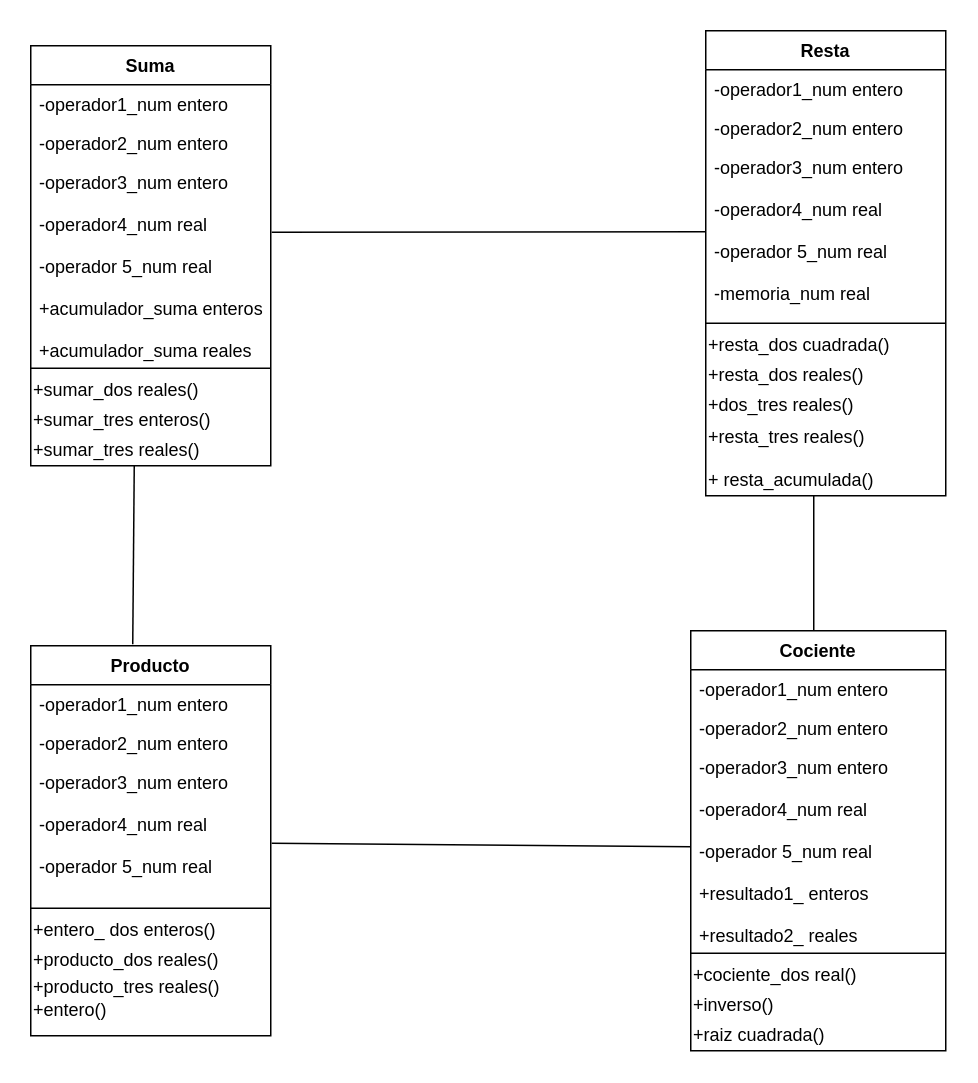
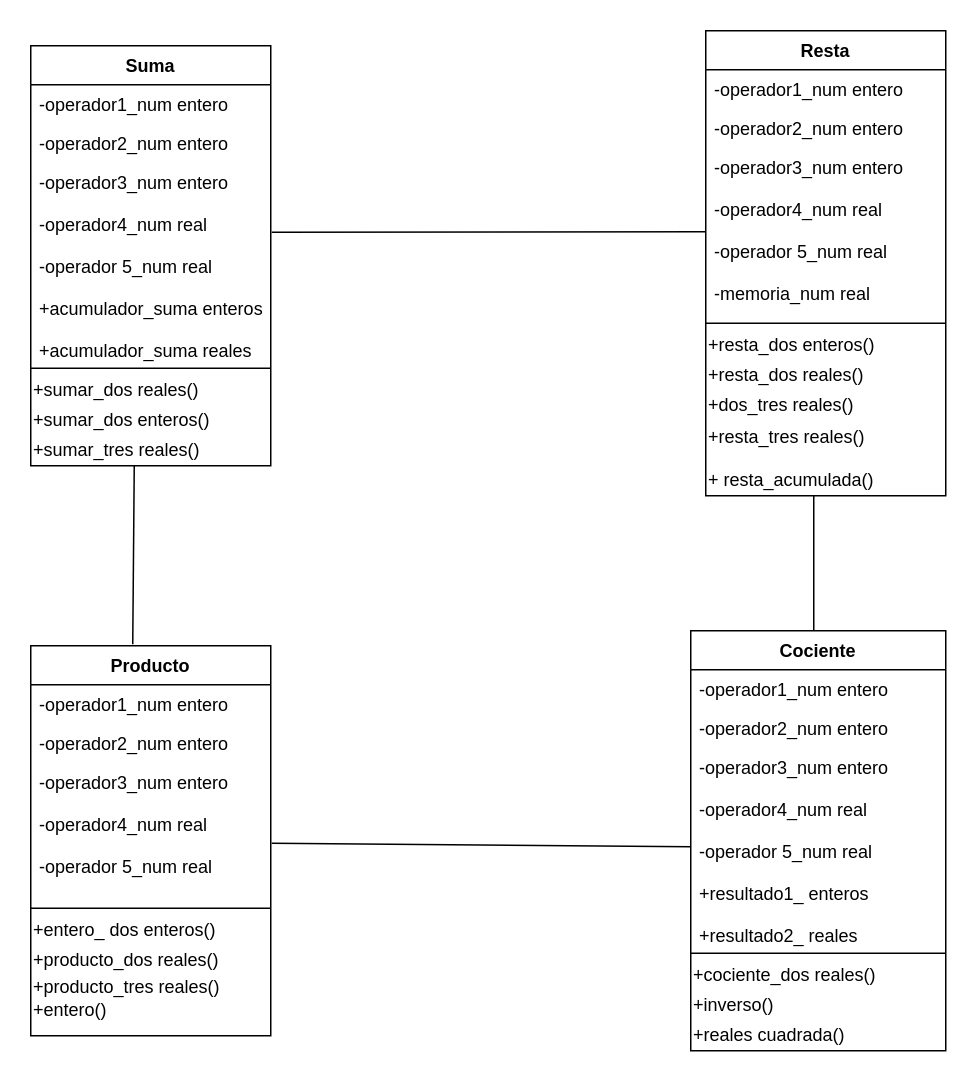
node "+resta_dos cuadrada()": label "+resta_dos cuadrada()" -> "+resta_dos enteros()"
node "+sumar_tres enteros()": label "+sumar_tres enteros()" -> "+sumar_dos enteros()"
node "+cociente_dos real()": label "+cociente_dos real()" -> "+cociente_dos reales()"
node "+raiz cuadrada()": label "+raiz cuadrada()" -> "+reales cuadrada()"
